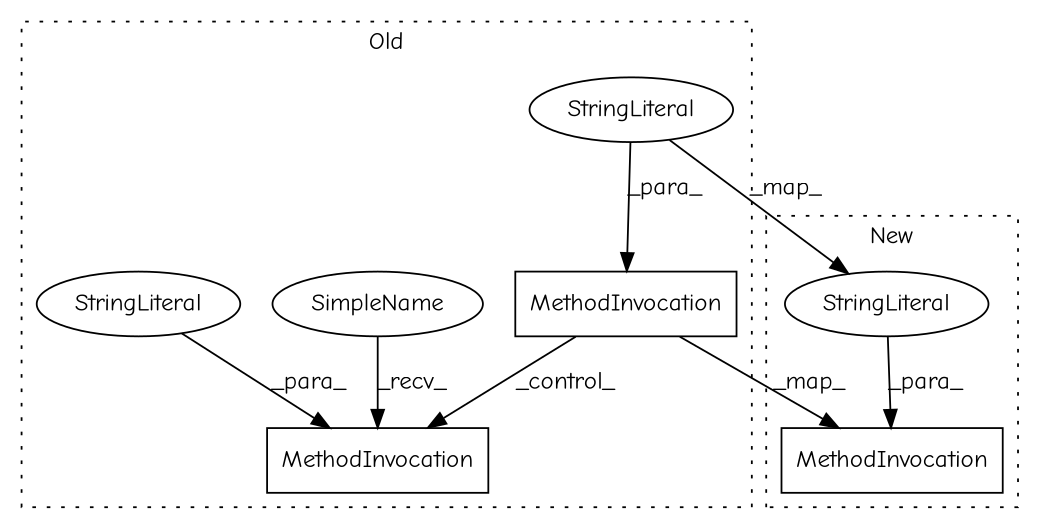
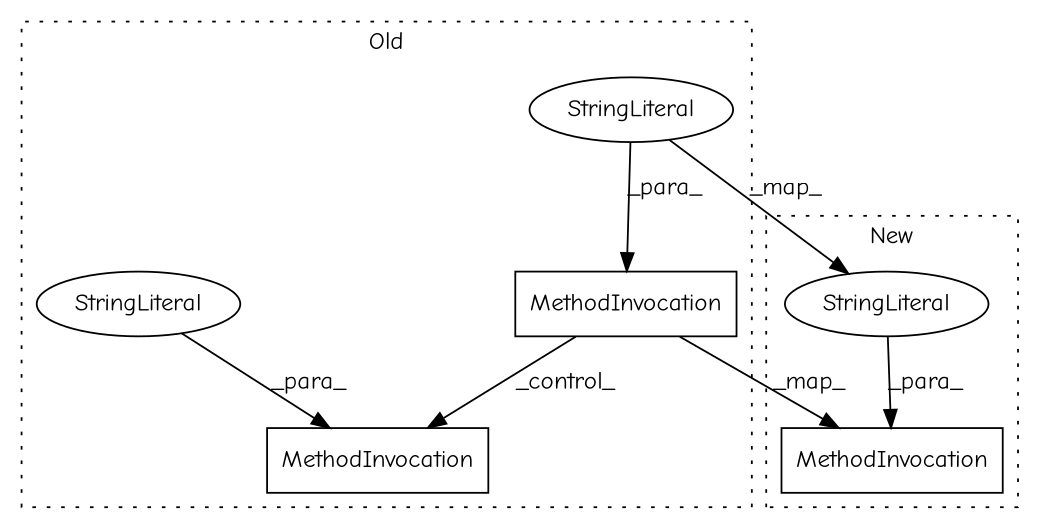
node "SimpleName": removed
